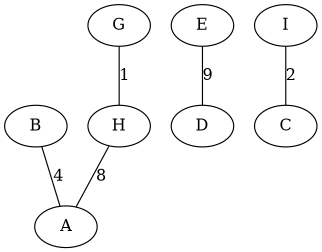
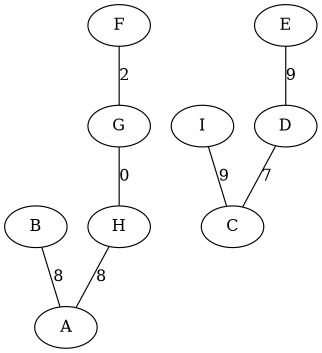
node "F": added
edge "G" -- "H": label "1" -> "0"
edge "I" -- "C": label "2" -> "9"
edge "B" -- "A": label "4" -> "8"
edge "D" -- "C": added, label "7"
